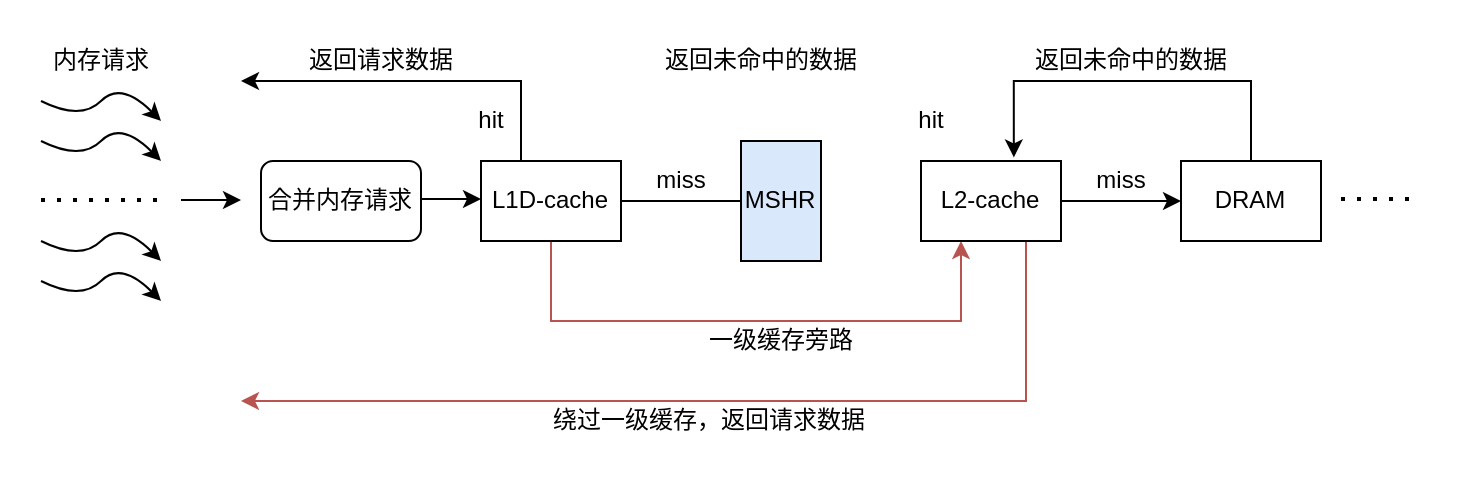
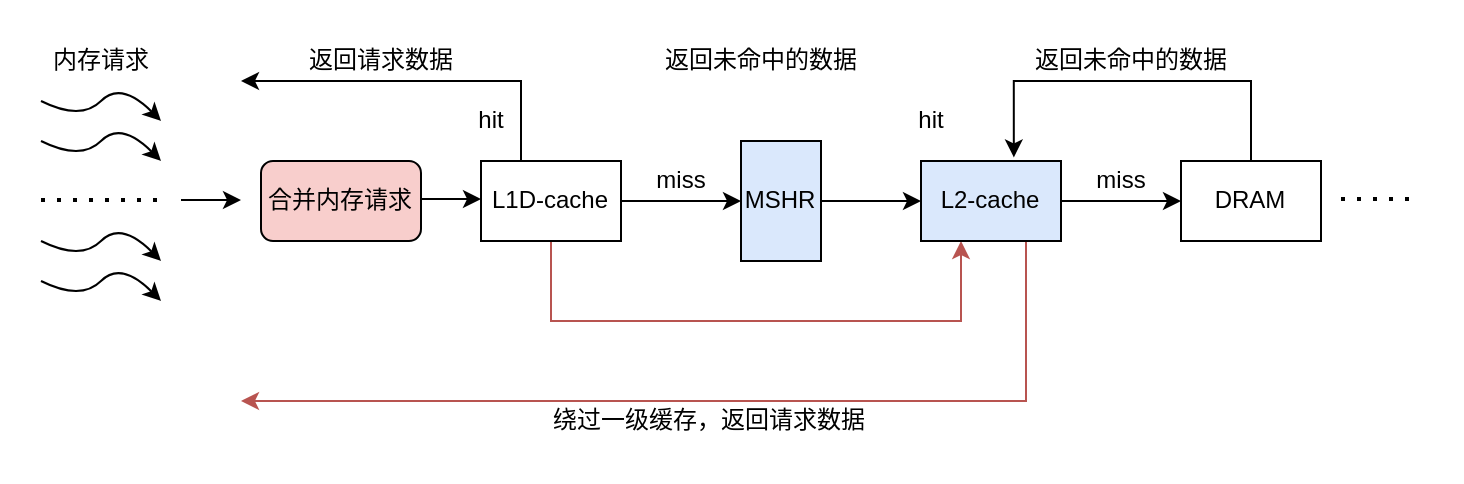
node "合并内存请求": fillcolor #ffffff -> #f8cecc
edge "L1D-cache" -- "MSHR": arrowhead none -> classic
edge "MSHR" -> "L2-cache": added
node "L2-cache": fillcolor #ffffff -> #dae8fc
node "一级缓存旁路": removed
